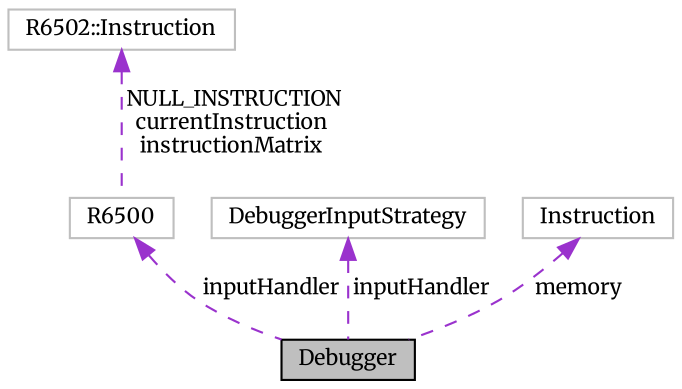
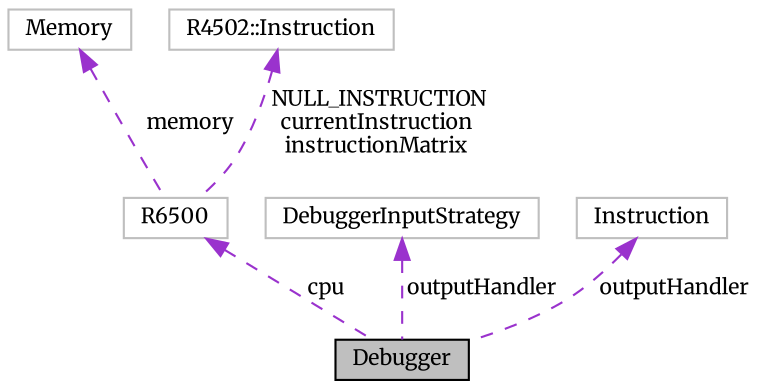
node "Memory": added
node "R6502::Instruction": label "R6502::Instruction" -> "R4502::Instruction"
edge "Debugger" -> "R6500": label " inputHandler" -> " cpu"
edge "Debugger" -> "DebuggerInputStrategy": label " inputHandler" -> " outputHandler"
edge "Debugger" -> "Instruction": label " memory" -> " outputHandler"
